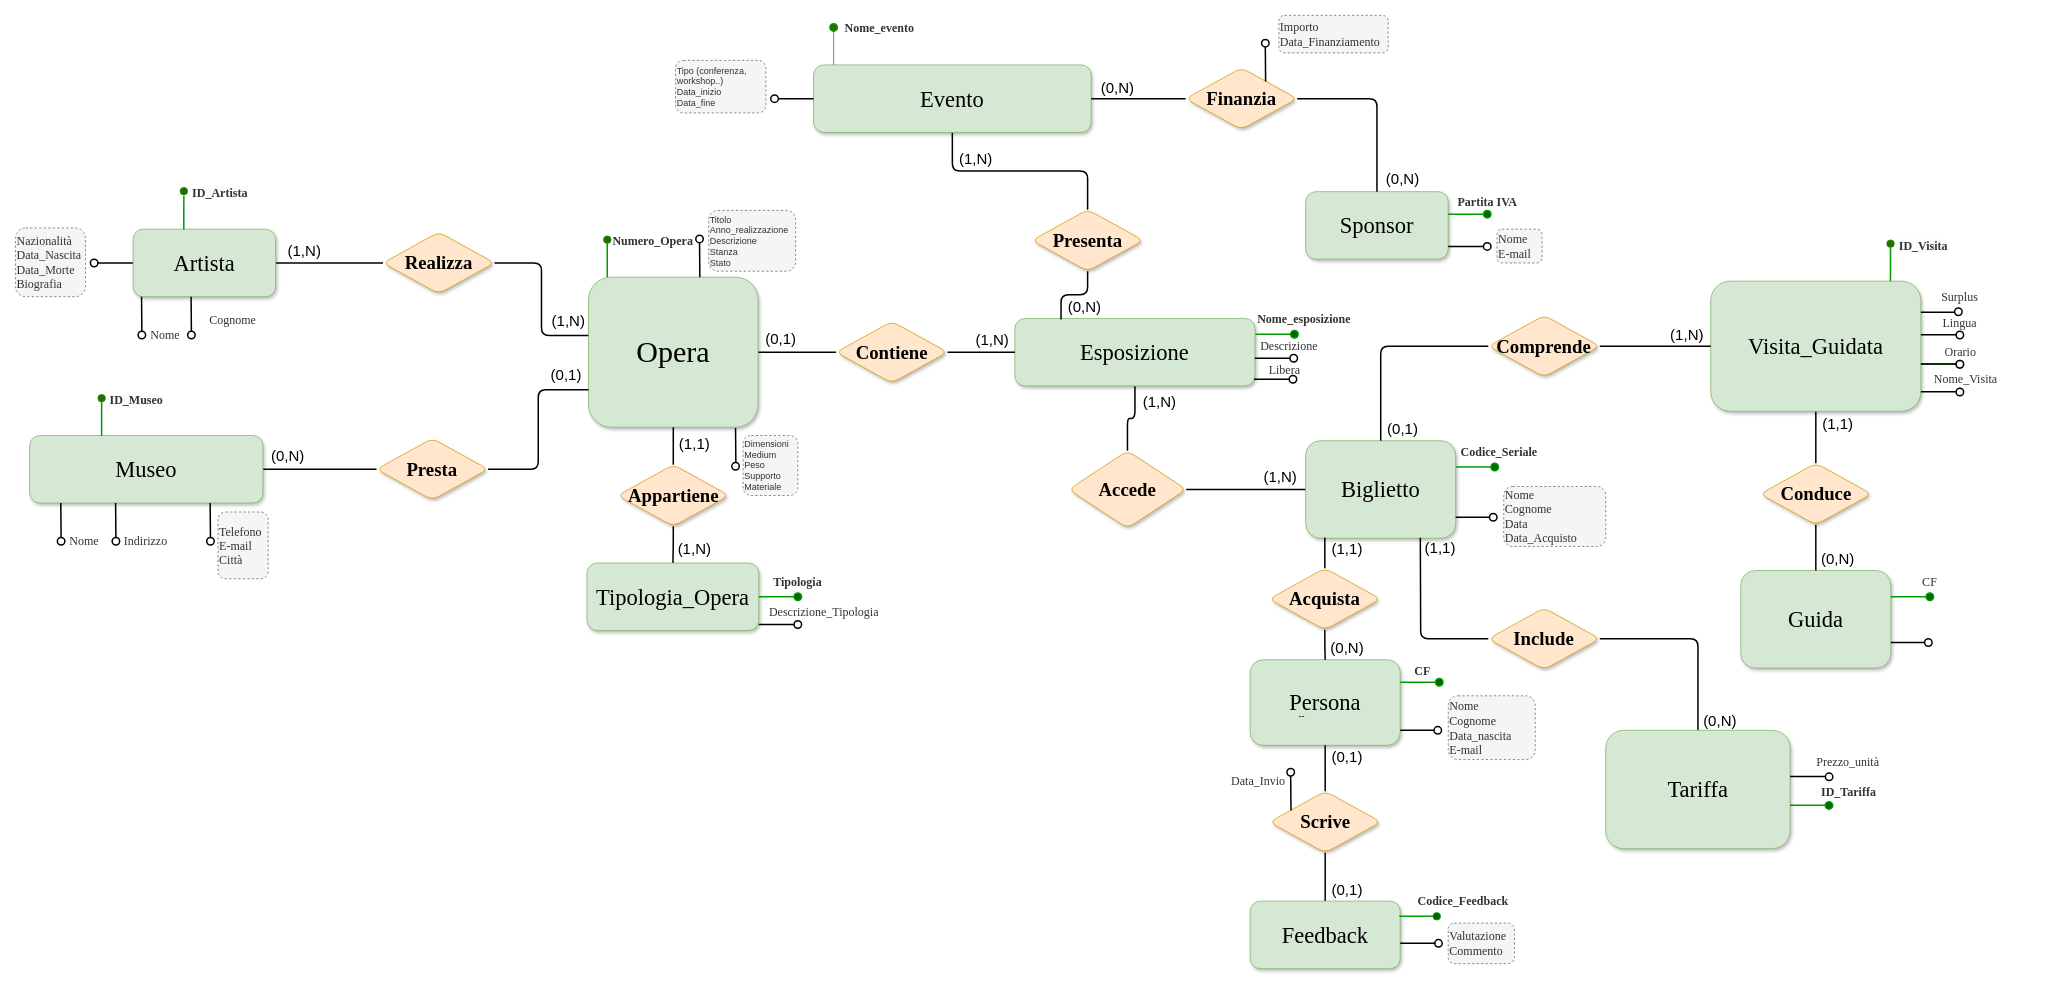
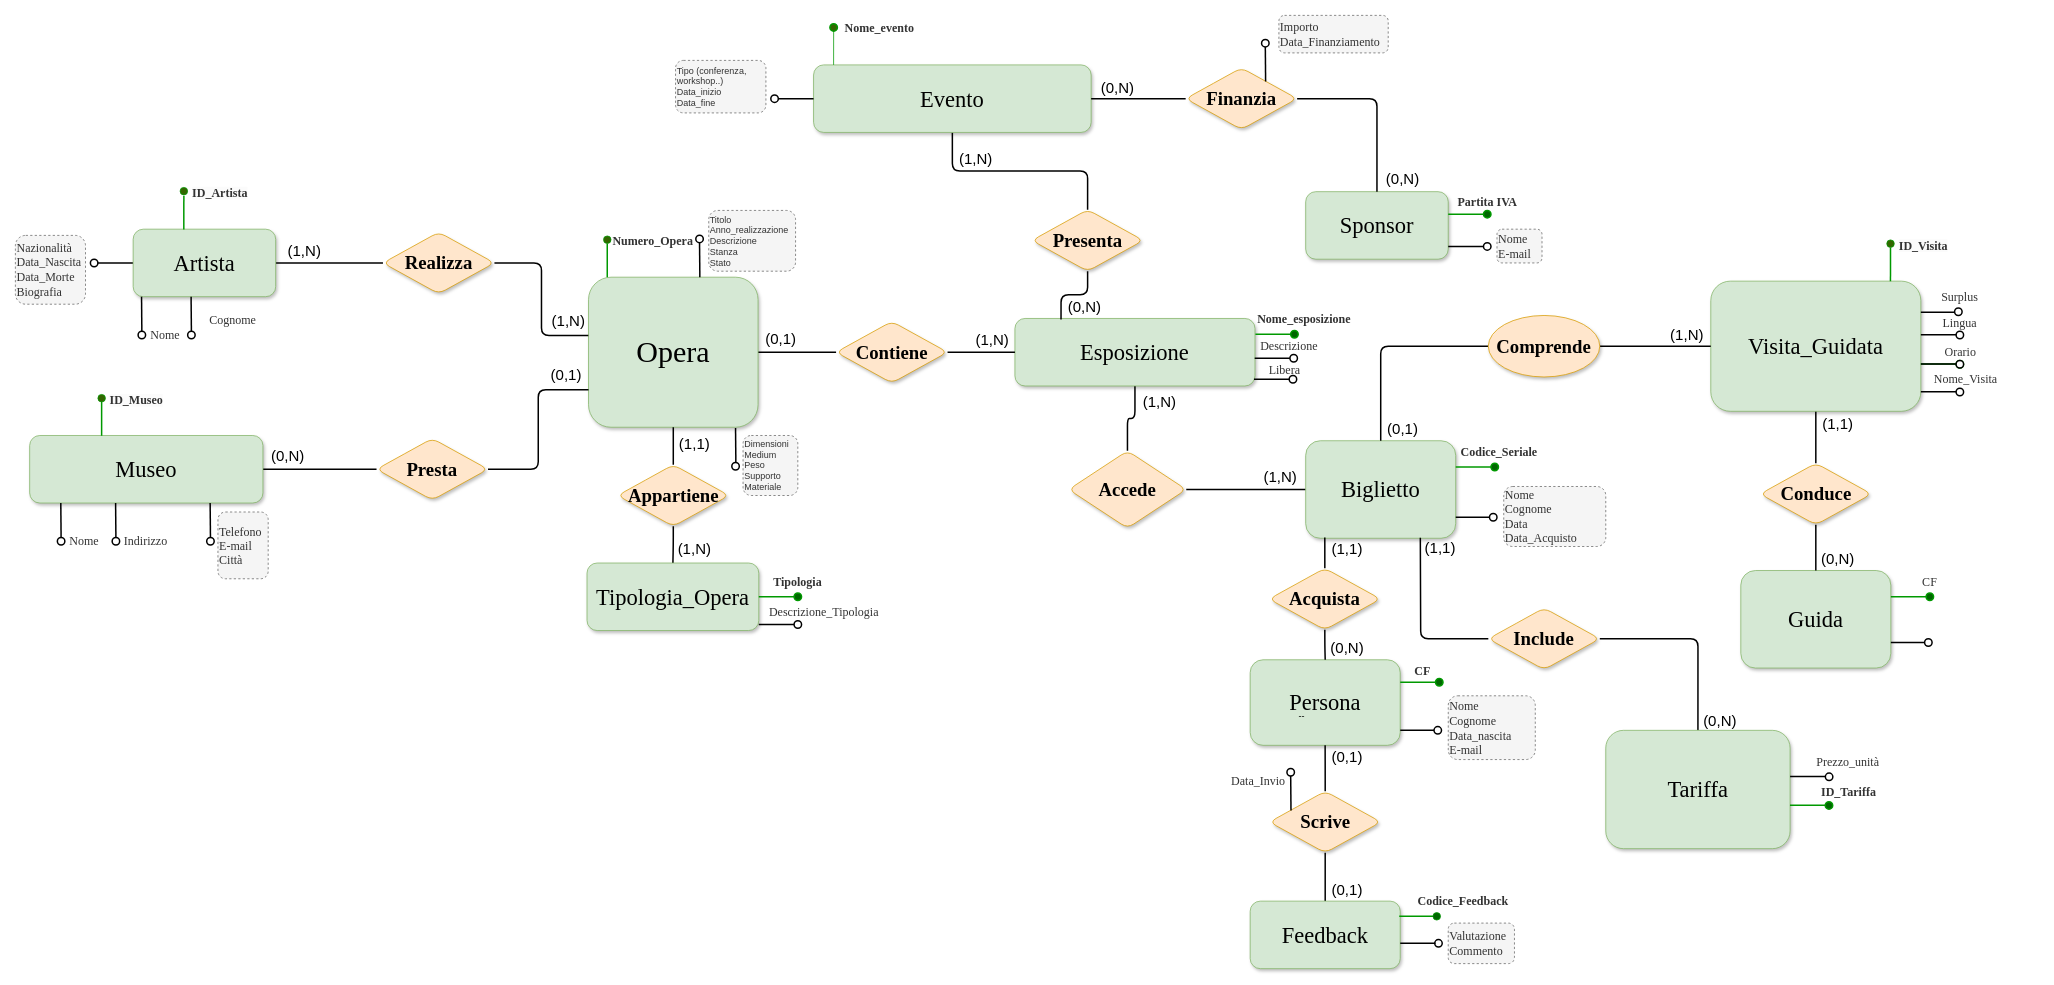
node "Nazionalità Data_Nascita Data_Morte Biografia": moved (50, 262) -> (50, 270)
node "Comprende": shape diamond -> ellipse
